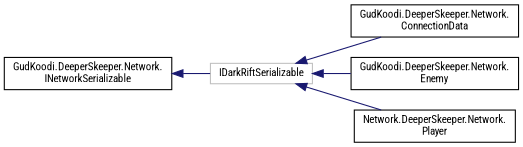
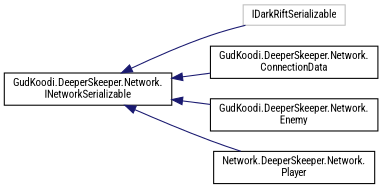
edge "GudKoodi.DeeperSkeeper.Network. ConnectionData" -> "IDarkRiftSerializable": now "GudKoodi.DeeperSkeeper.Network. ConnectionData" -> "GudKoodi.DeeperSkeeper.Network. INetworkSerializable"
edge "GudKoodi.DeeperSkeeper.Network. Enemy" -> "IDarkRiftSerializable": now "GudKoodi.DeeperSkeeper.Network. Enemy" -> "GudKoodi.DeeperSkeeper.Network. INetworkSerializable"
edge "Network.DeeperSkeeper.Network. Player" -> "IDarkRiftSerializable": now "Network.DeeperSkeeper.Network. Player" -> "GudKoodi.DeeperSkeeper.Network. INetworkSerializable"
